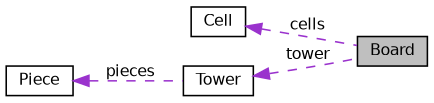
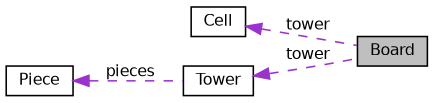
edge "Board" -> "Cell": label " cells" -> " tower"
